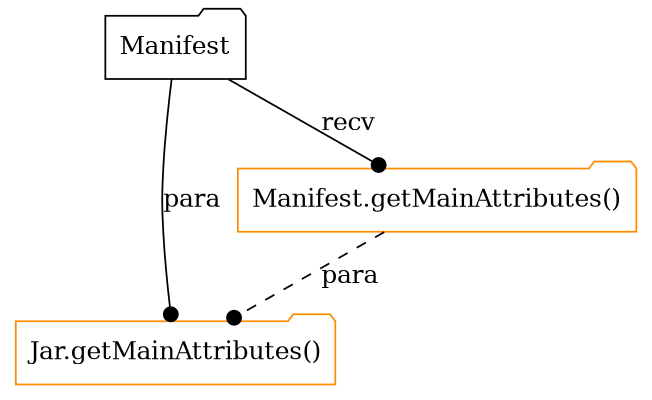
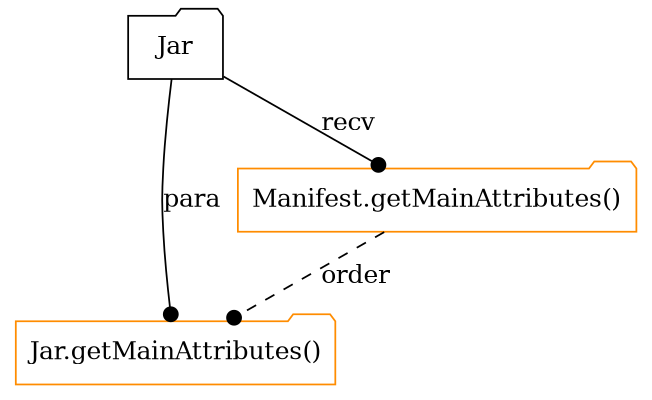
node "Manifest": label "Manifest" -> "Jar"
edge "Manifest.getMainAttributes()" -> "Jar.getMainAttributes()": label "para" -> "order"
